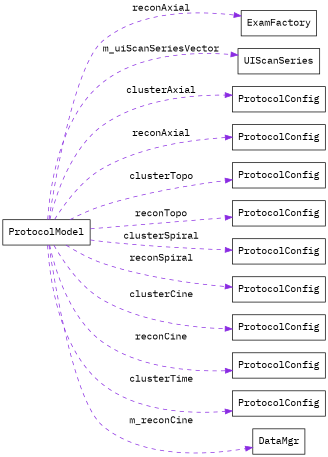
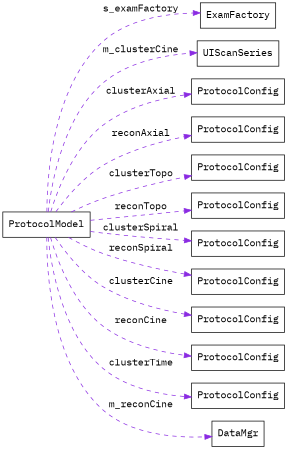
edge "ProtocolModel" -> "ExamFactory": label "reconAxial" -> "s_examFactory"
edge "ProtocolModel" -> "UIScanSeries": label "m_uiScanSeriesVector" -> "m_clusterCine"
